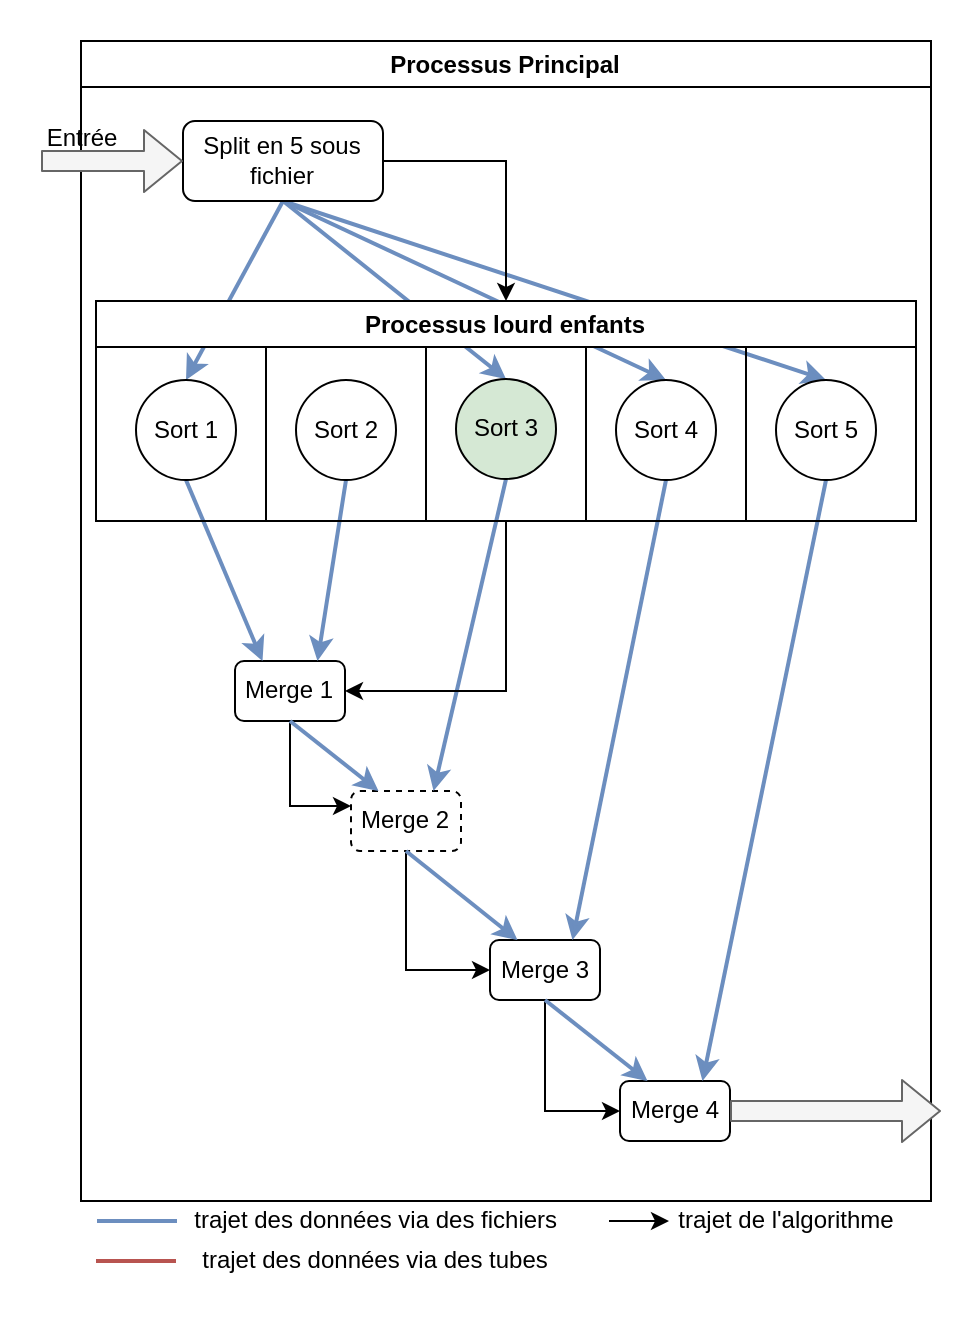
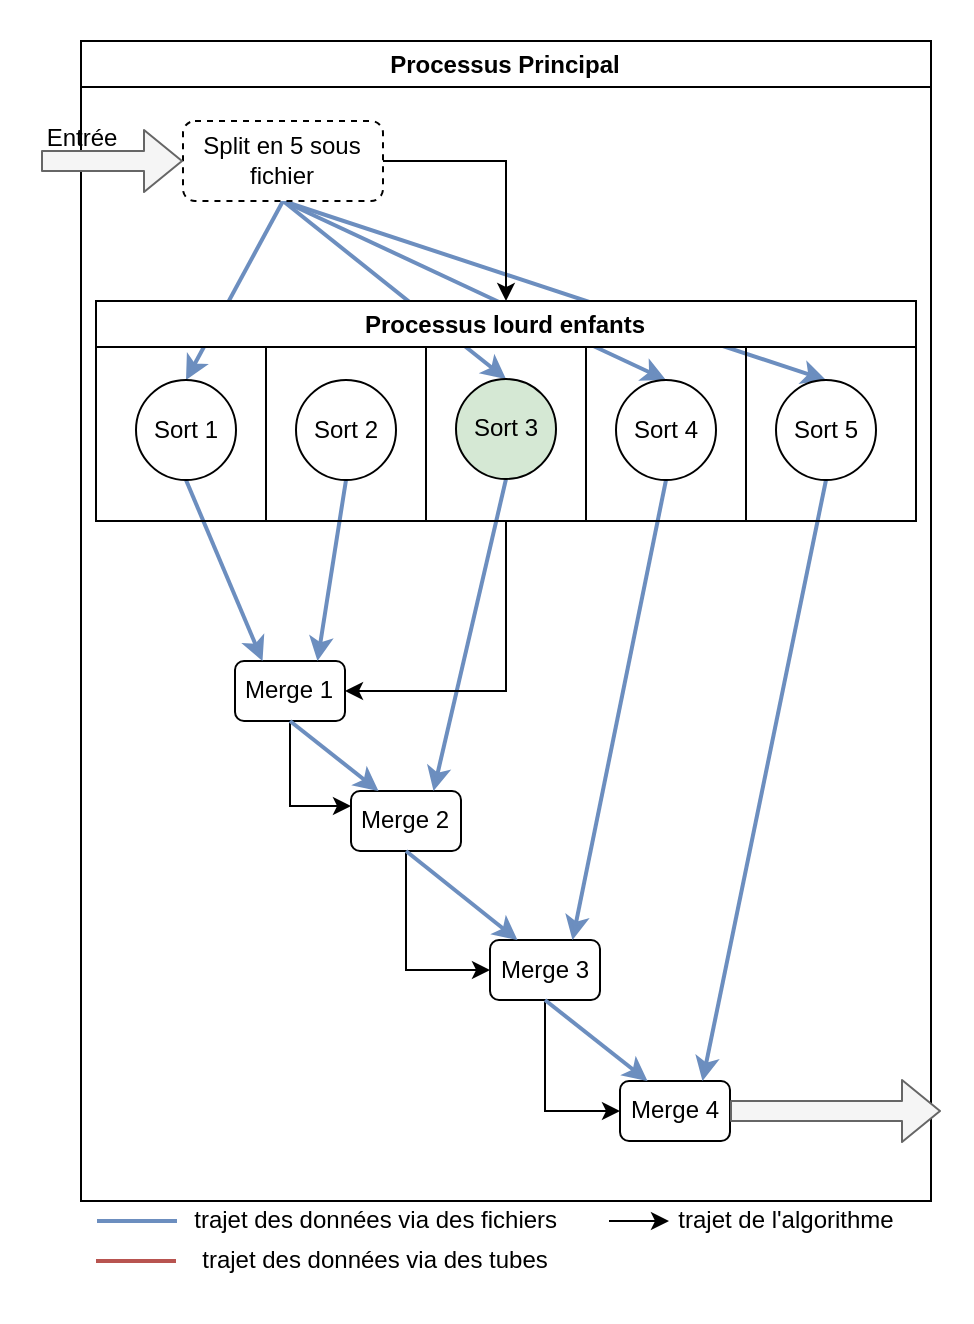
node "Split en 5 sous fichier": style solid -> dashed
node "Merge 2": style dashed -> solid
